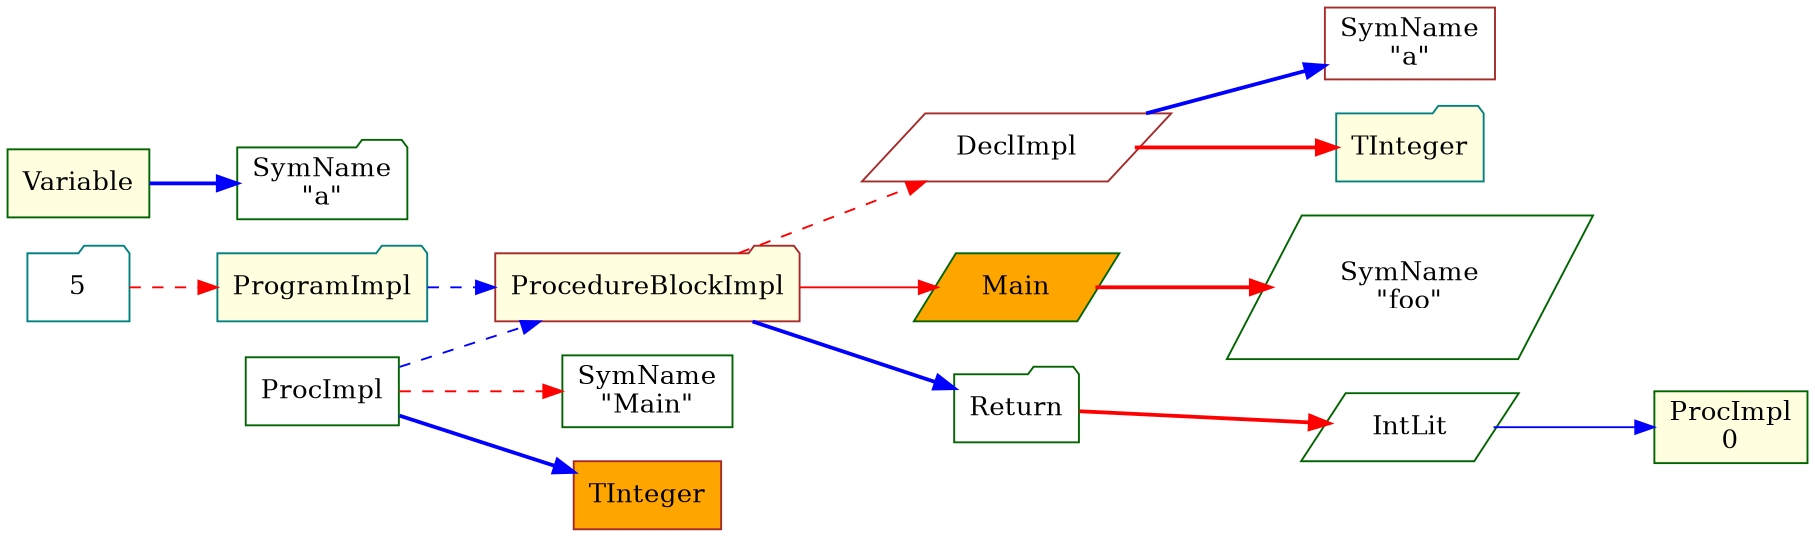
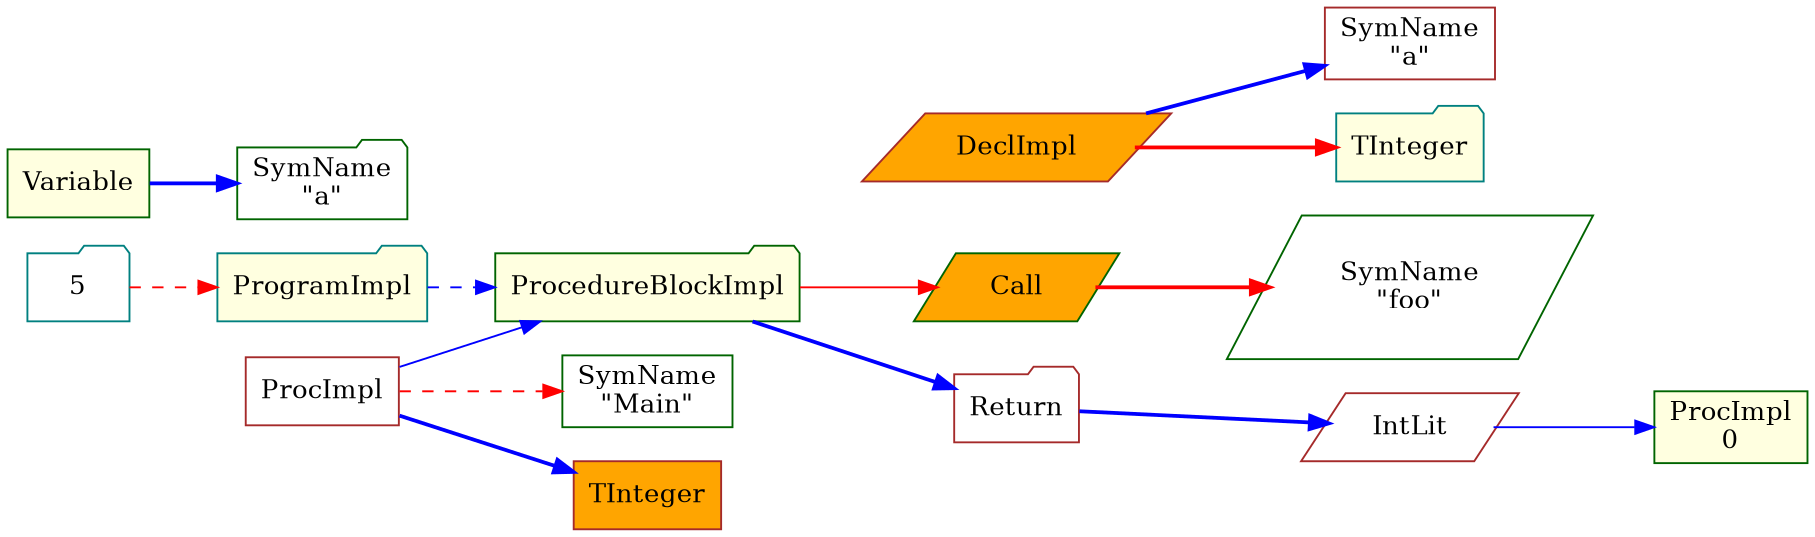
node "DeclImpl": fillcolor white -> orange
edge "ProcedureBlockImpl" -> "DeclImpl": removed
node "ProcedureBlockImpl": color brown -> darkgreen
node "Main": label "Main" -> "Call"
edge "ProcImpl" -> "ProcedureBlockImpl": style dashed -> solid
node "ProcImpl": color darkgreen -> brown
node "Return": color darkgreen -> brown
edge "Return" -> "IntLit": color red -> blue
node "IntLit": color darkgreen -> brown
